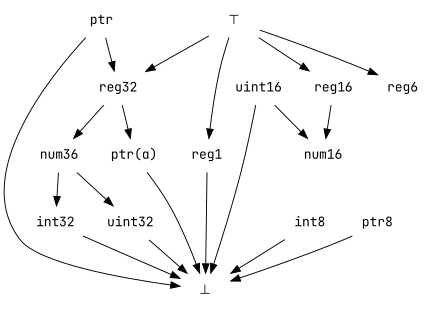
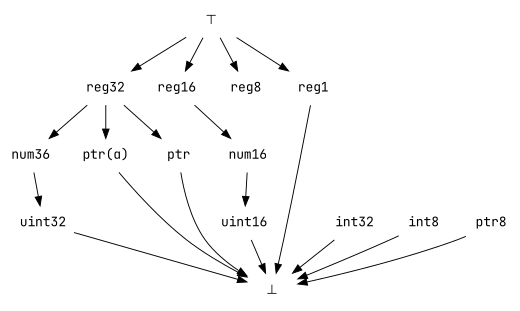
edge "ptr" -> "reg32": reversed
node "reg6": label "reg6" -> "reg8"
edge "uint16" -> "num16": reversed
edge "num36" -> "int32": removed
